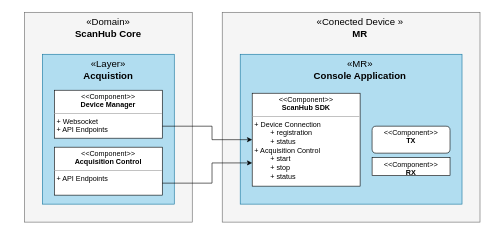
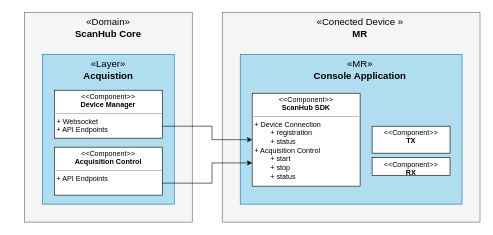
node "<<Component>> TX": shape rounded rectangle -> rectangle
